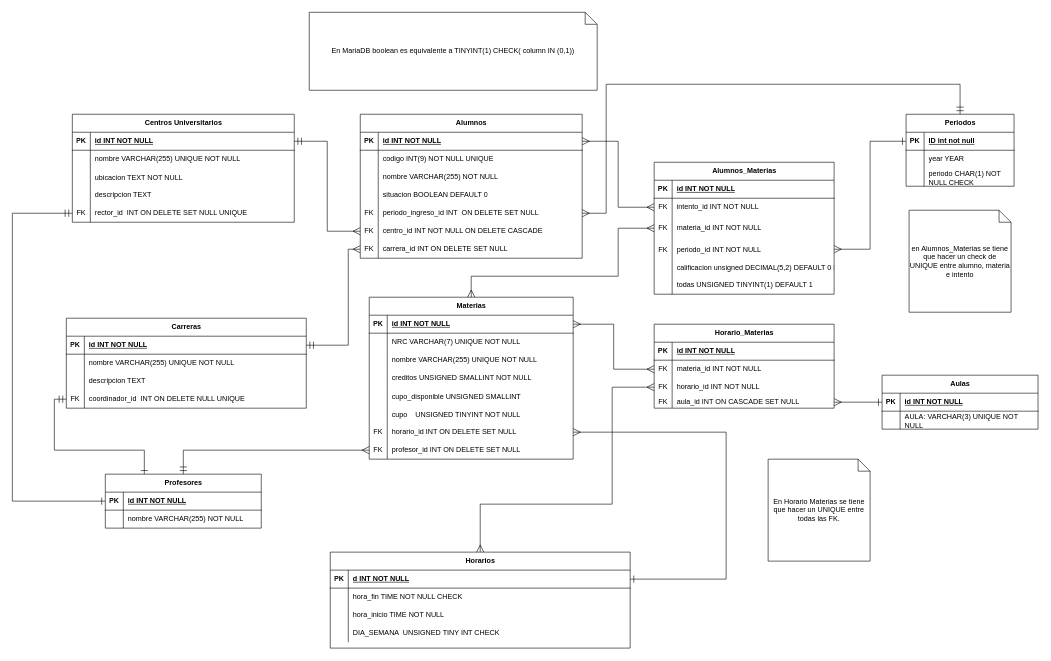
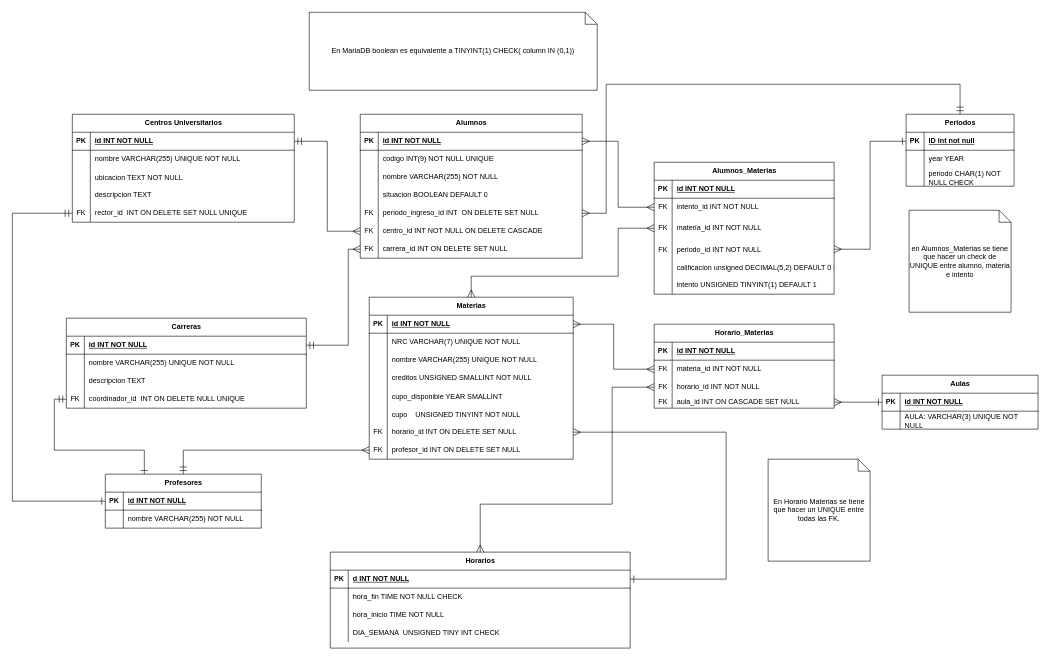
node "todas UNSIGNED TINYINT(1) DEFAULT 1": label "todas UNSIGNED TINYINT(1) DEFAULT 1" -> "intento UNSIGNED TINYINT(1) DEFAULT 1"
node "cupo_disponible UNSIGNED SMALLINT": label "cupo_disponible UNSIGNED SMALLINT" -> "cupo_disponible YEAR SMALLINT"
